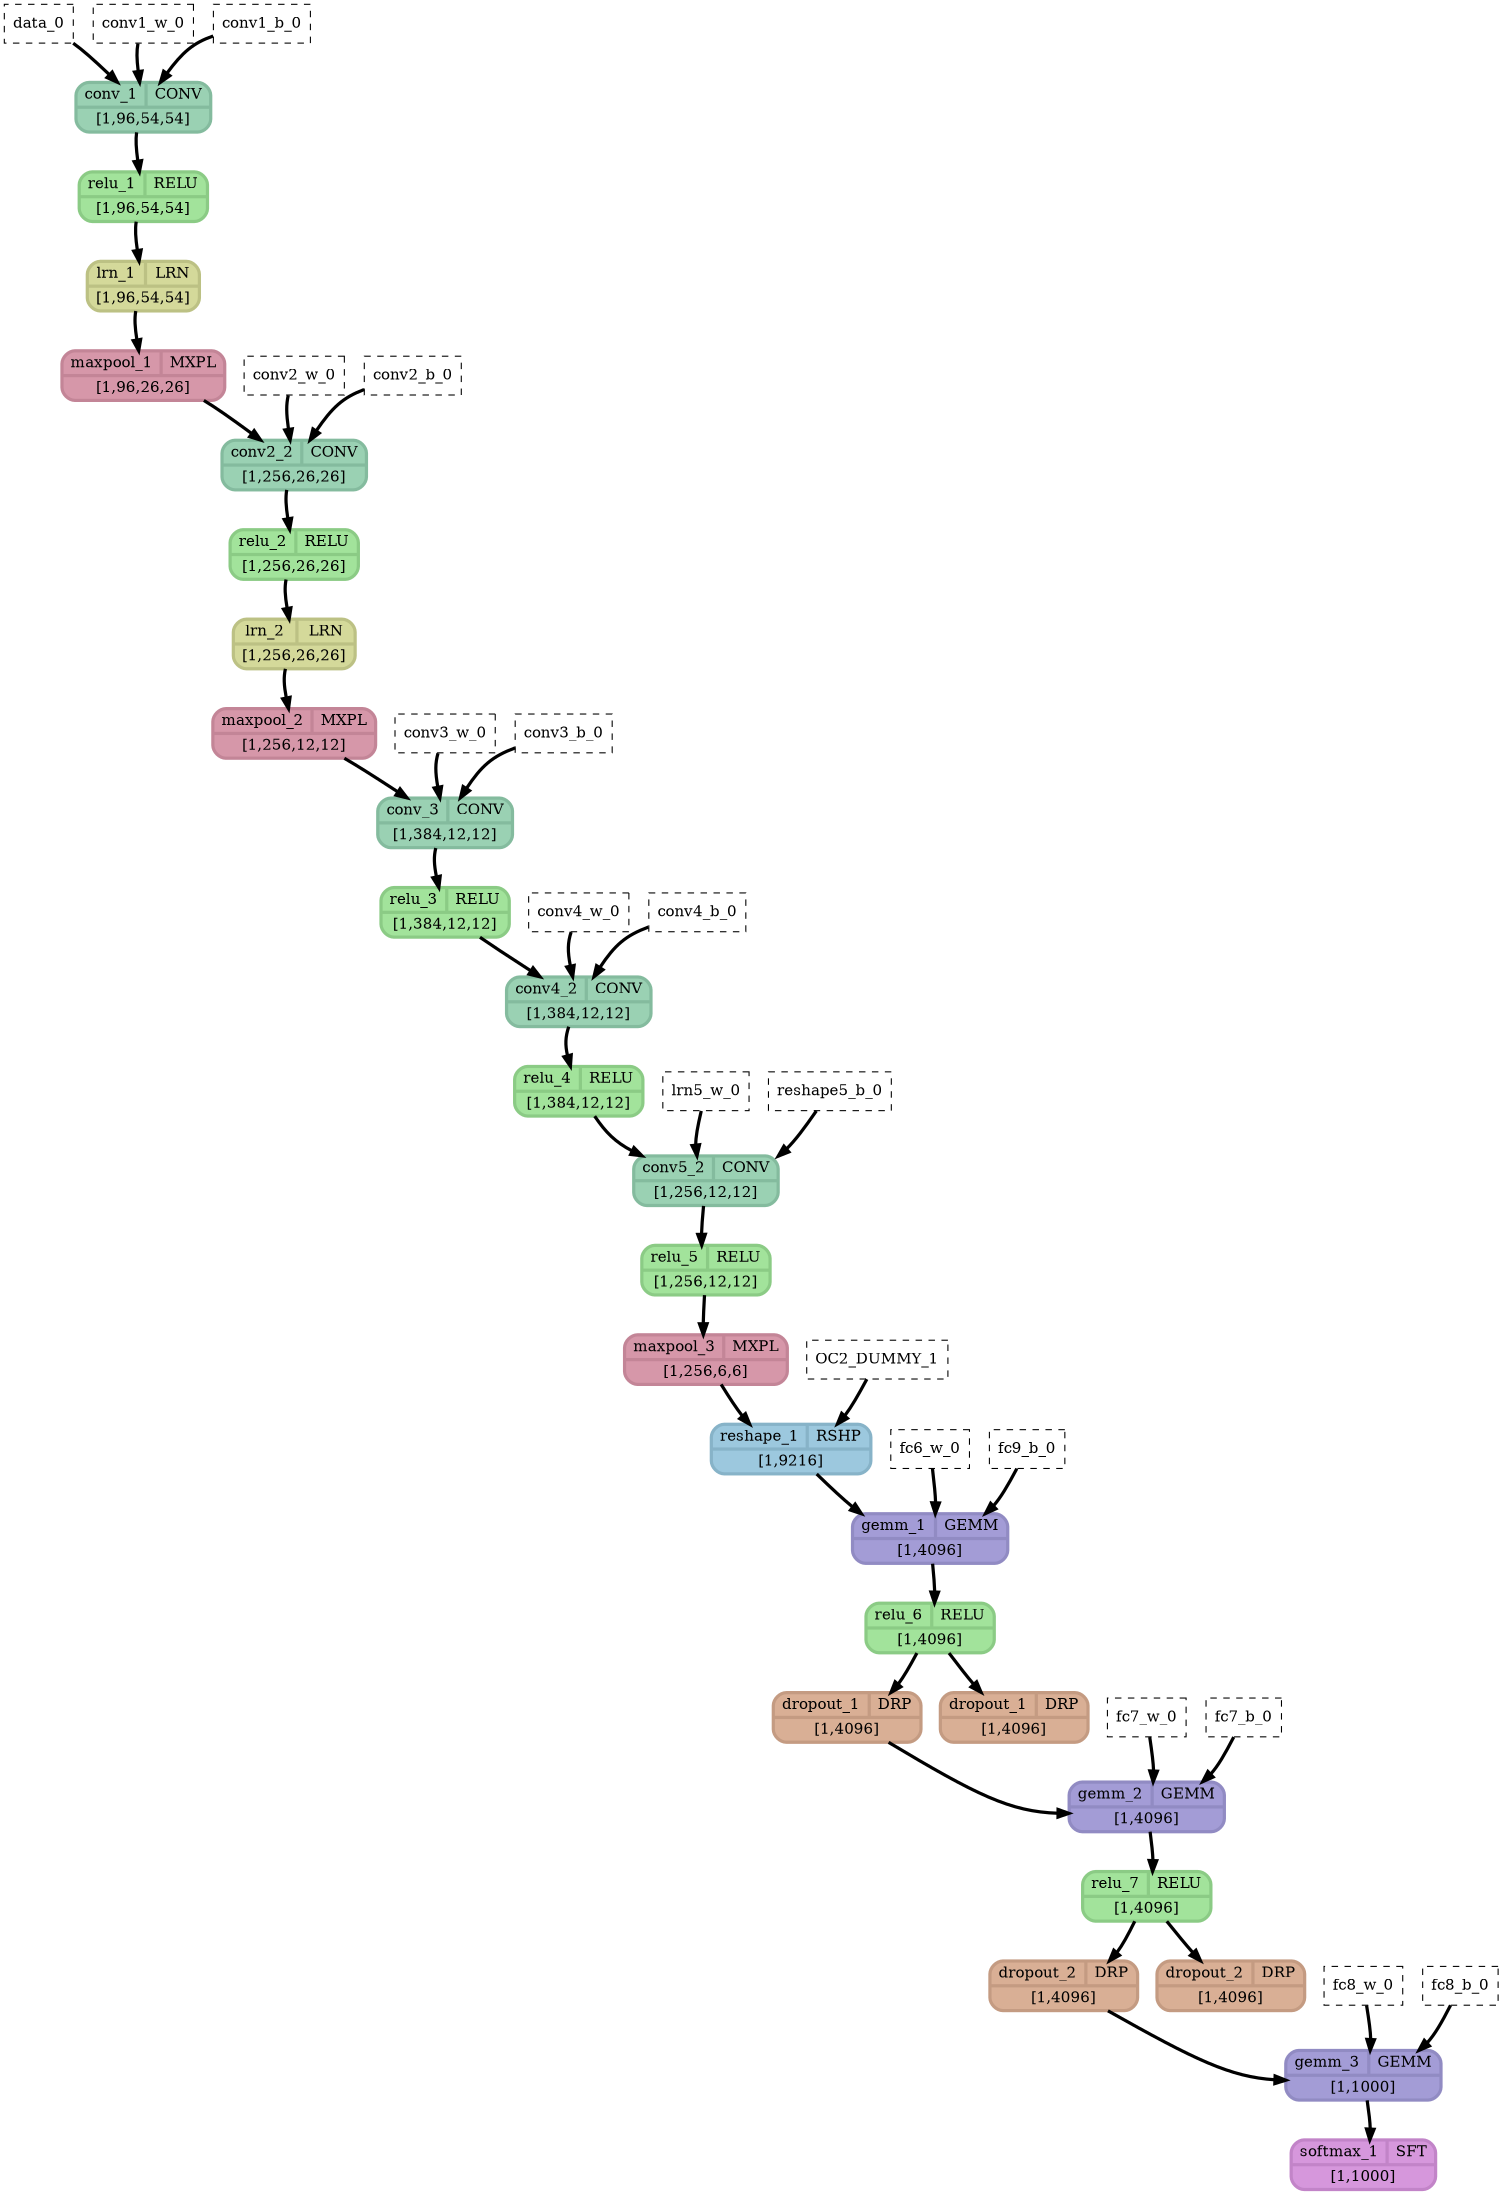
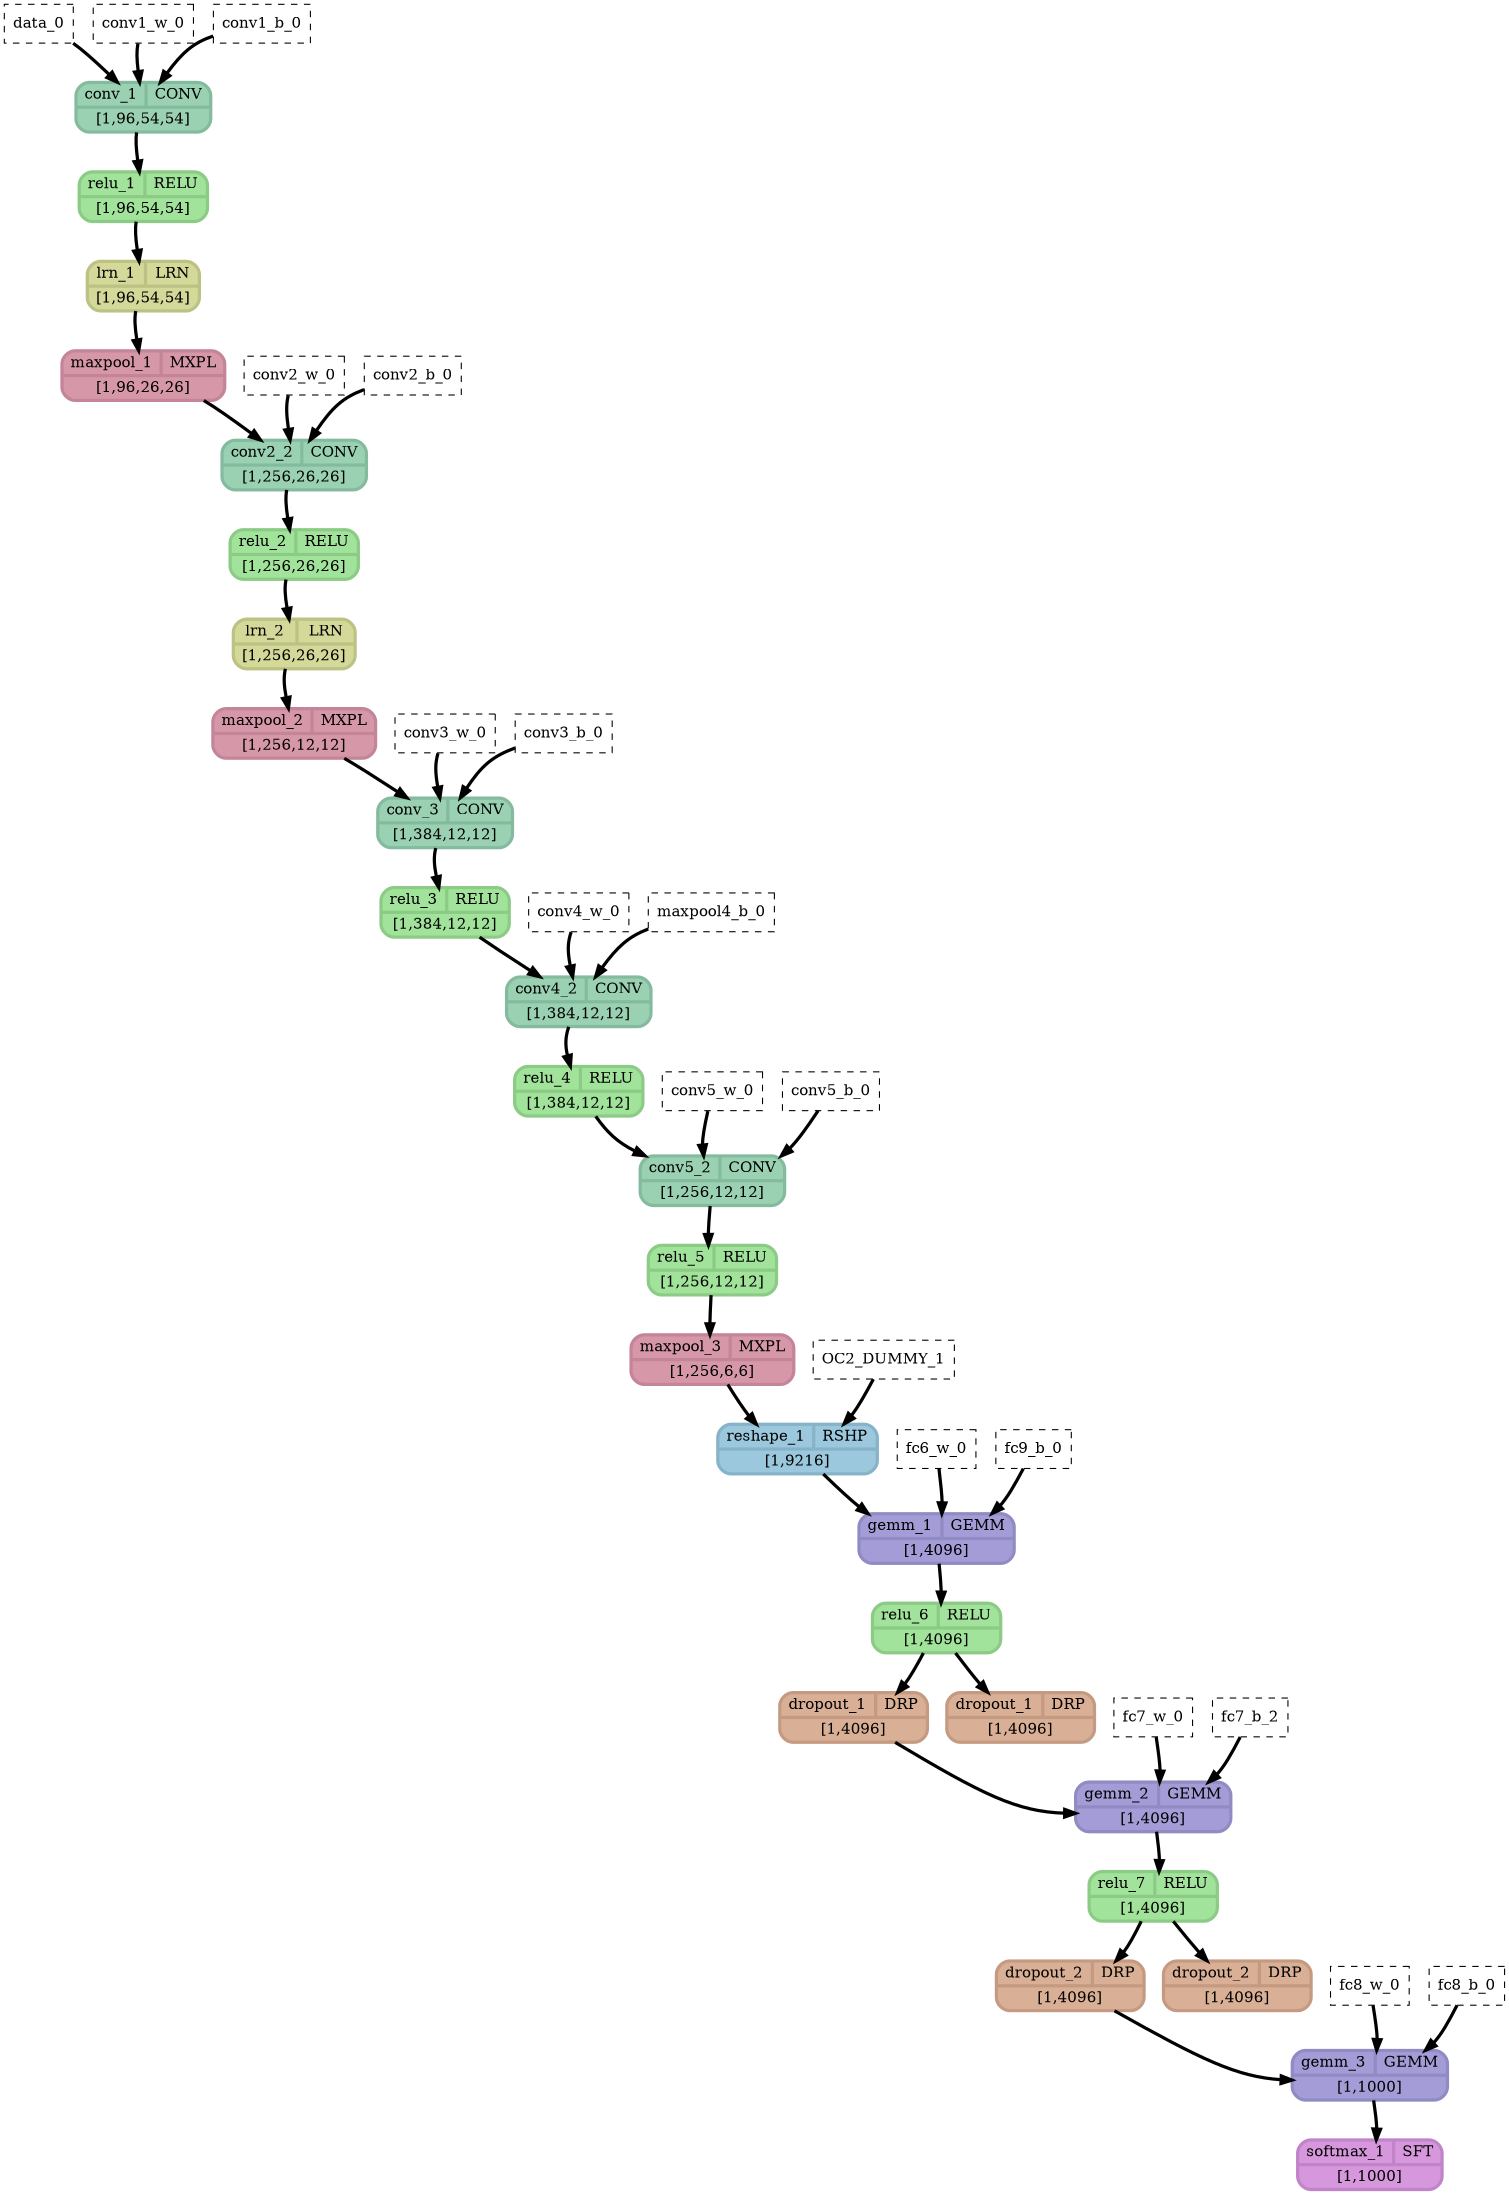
node "conv4_b_0": label "conv4_b_0" -> "maxpool4_b_0"
node "lrn5_w_0": label "lrn5_w_0" -> "conv5_w_0"
node "reshape5_b_0": label "reshape5_b_0" -> "conv5_b_0"
node "fc7_b_0": label "fc7_b_0" -> "fc7_b_2"
